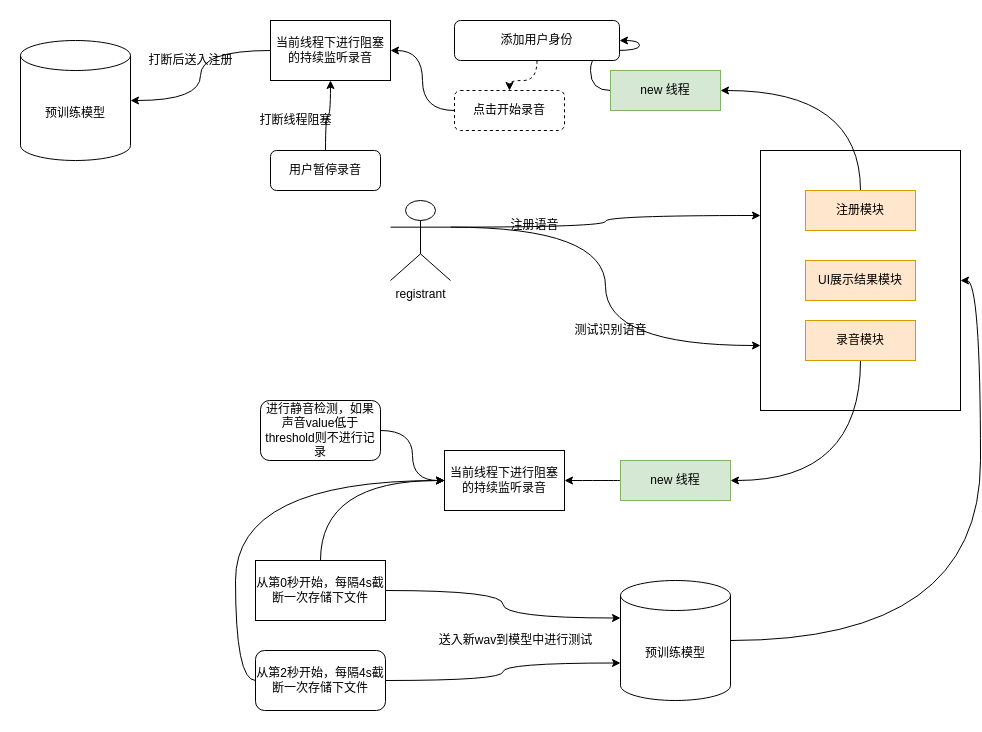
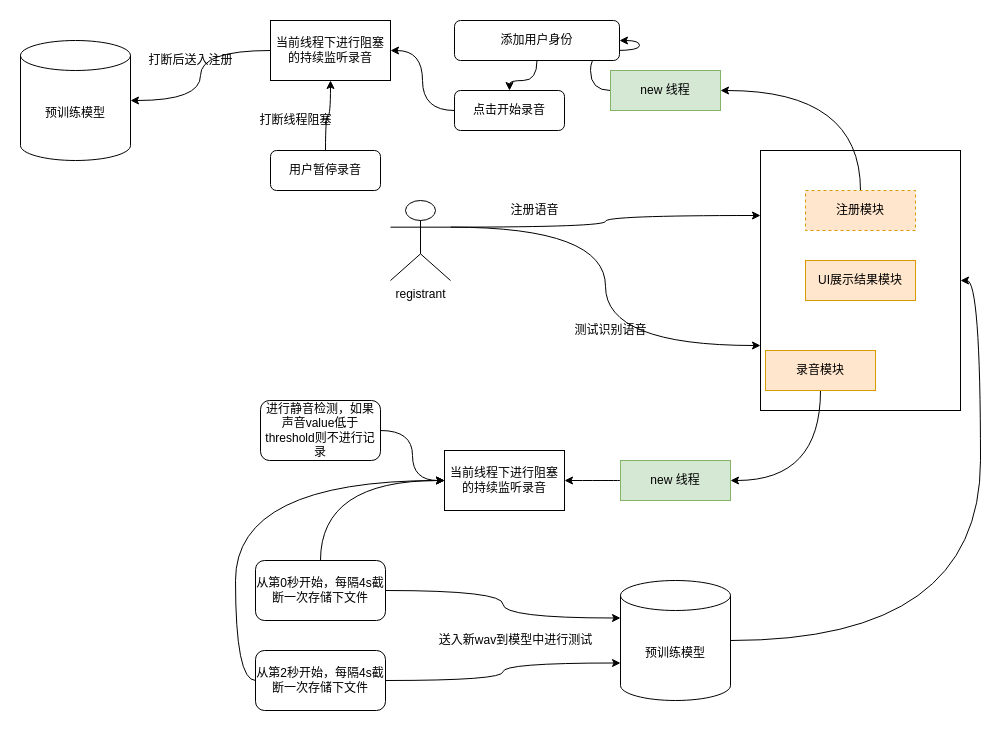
edge "添加用户身份" -> "点击开始录音": style dashed -> solid
node "点击开始录音": style dashed -> solid
node "注册模块": style solid -> dashed
node "注册语音": moved (535, 226) -> (535, 211)
node "录音模块": moved (861, 341) -> (821, 371)
node "从第0秒开始，每隔4s截断一次存储下文件": shape rectangle -> rounded rectangle
